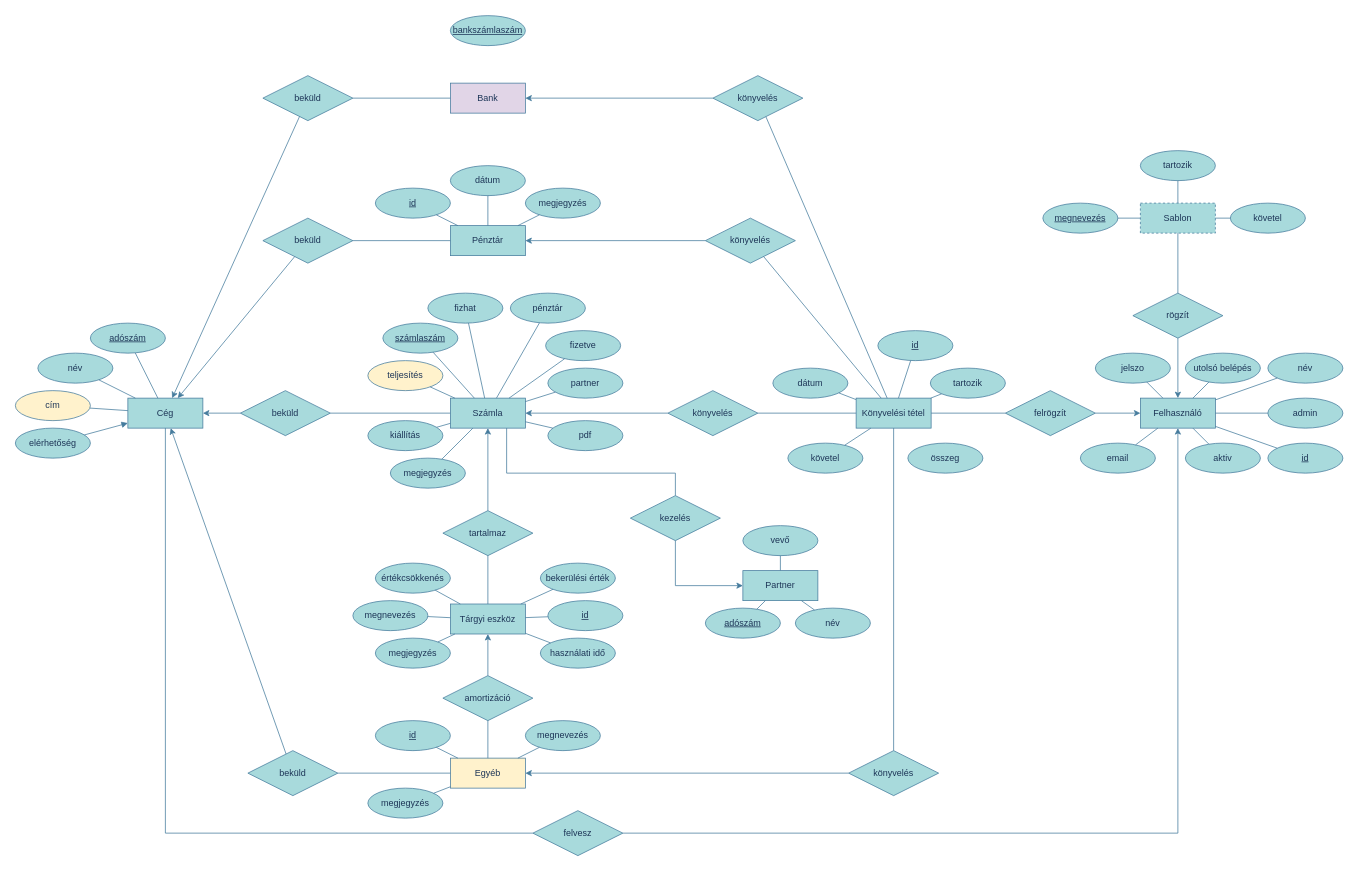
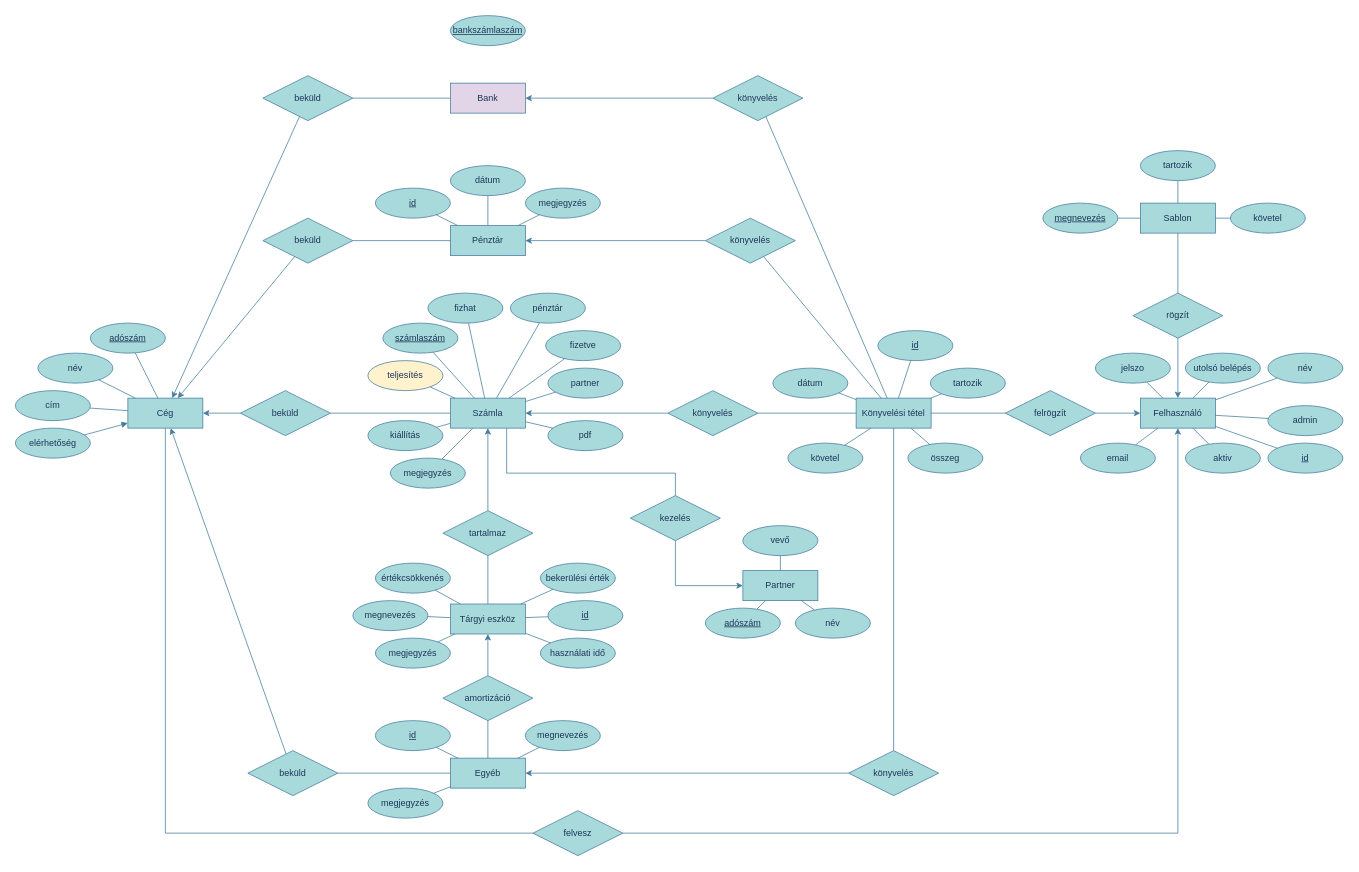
node "Sablon": style dashed -> solid
node "cím": fillcolor #fff2cc -> #a8dadc
node "admin": moved (1305, 413) -> (1305, 420)
edge "Könyvelési tétel" -- "összeg": added
node "Egyéb": fillcolor #fff2cc -> #a8dadc
